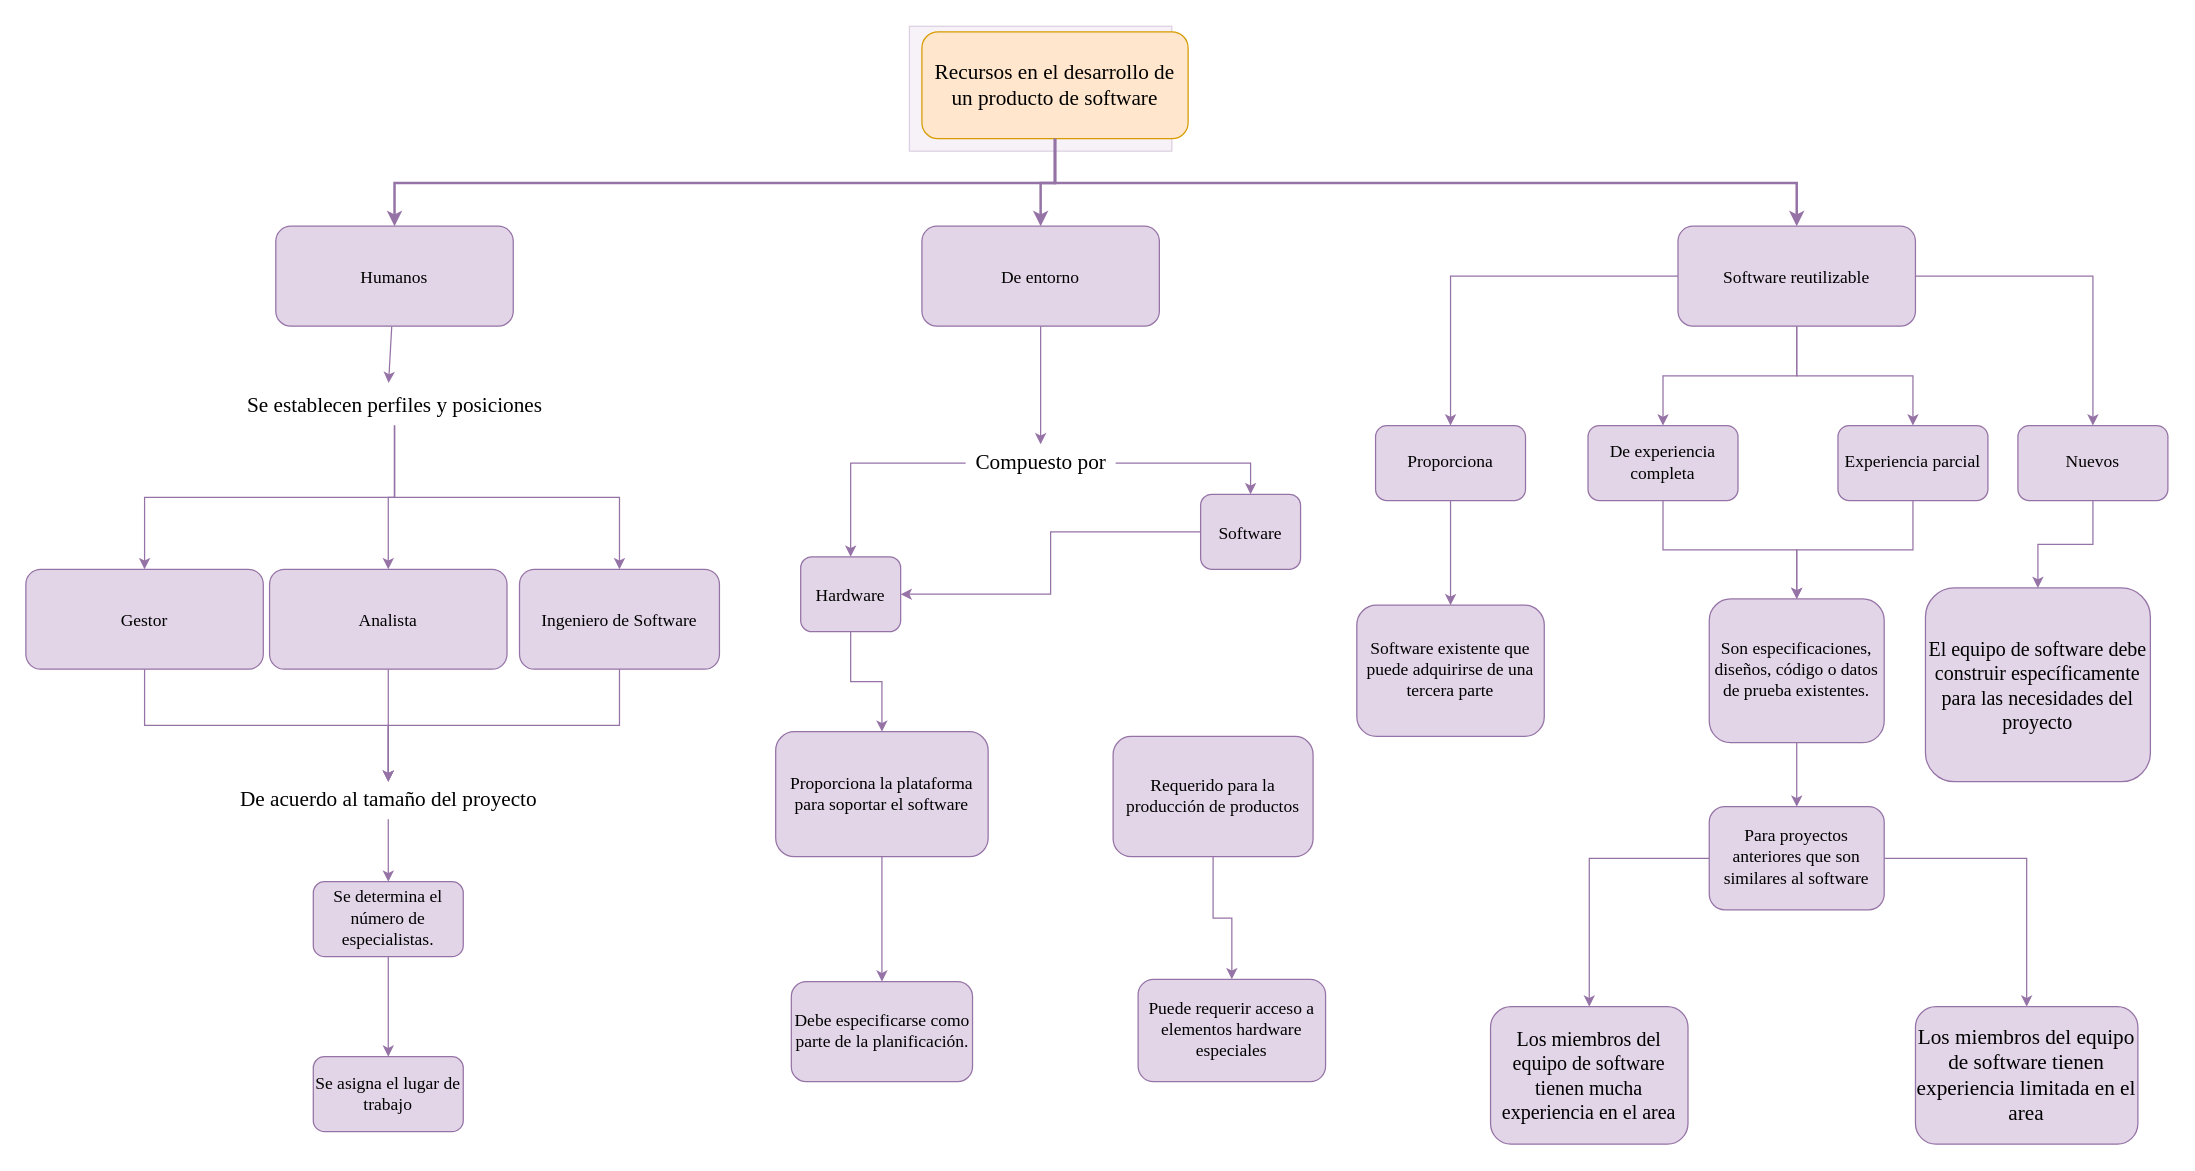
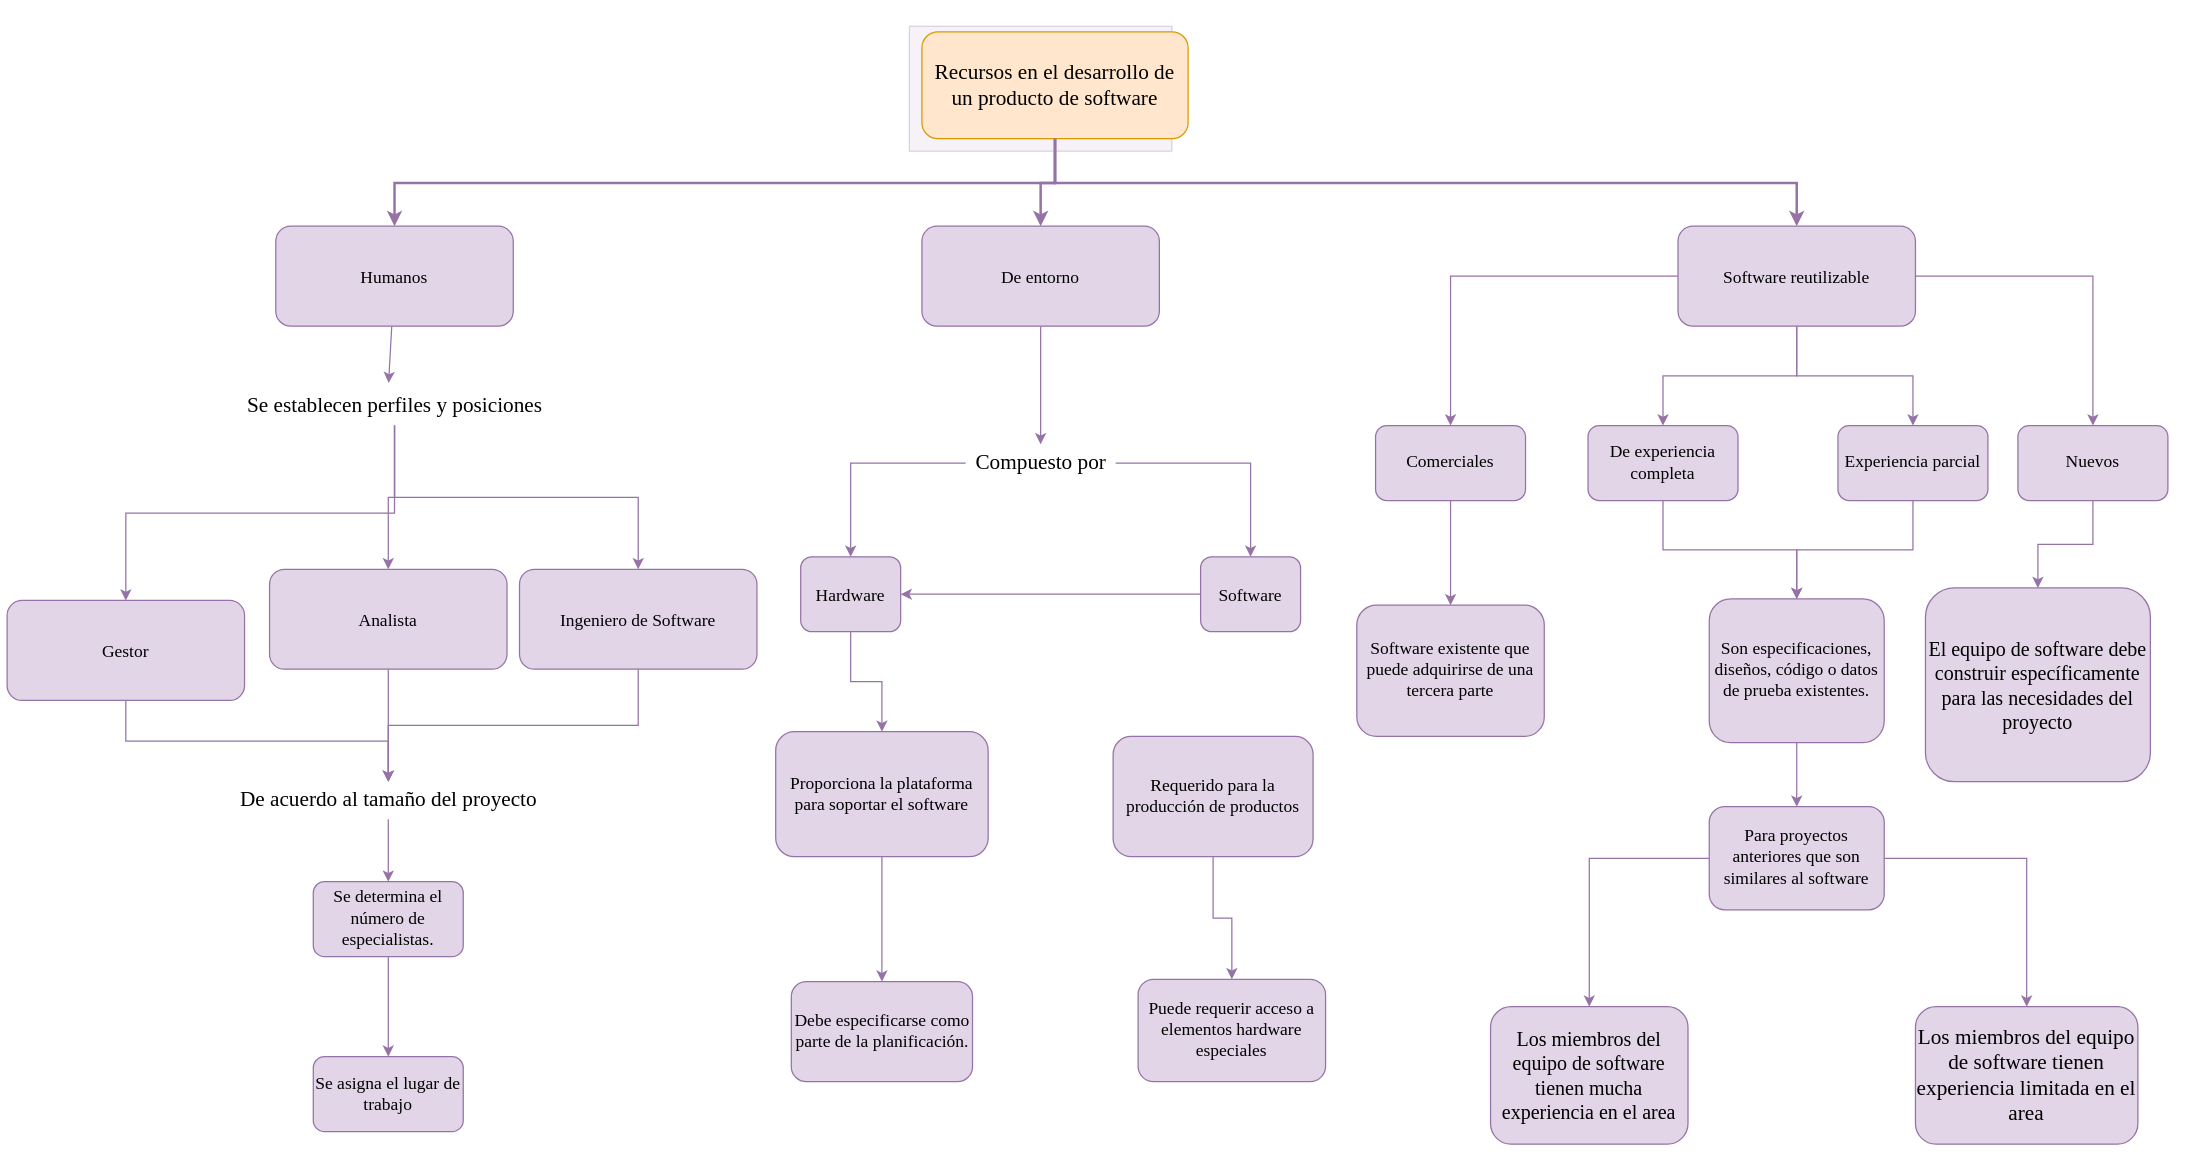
node "Proporciona": label "Proporciona" -> "Comerciales"
node "Software": moved (1251, 532) -> (1251, 594)
node "Gestor": moved (144, 619) -> (126, 651)
node "Ingeniero de Software": size 200x100 -> 238x100
